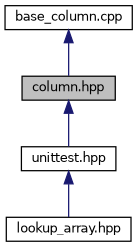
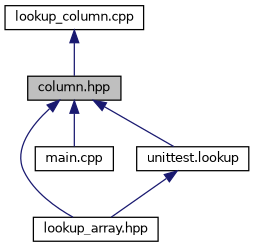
node "base_column.cpp": label "base_column.cpp" -> "lookup_column.cpp"
node "unittest.hpp": label "unittest.hpp" -> "unittest.lookup"
node "main.cpp": added
edge "lookup_array.hpp" -> "column.hpp": added
